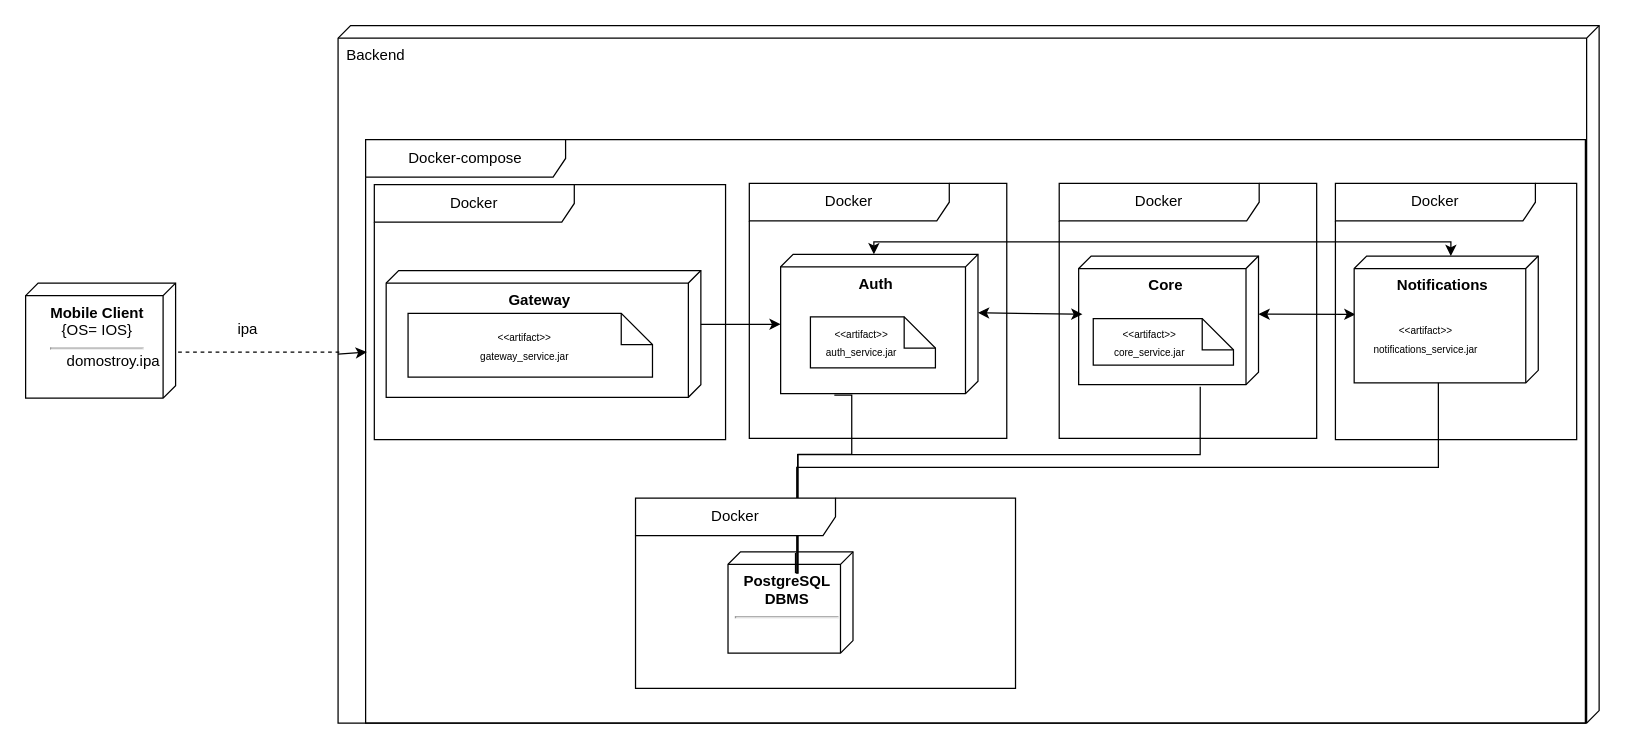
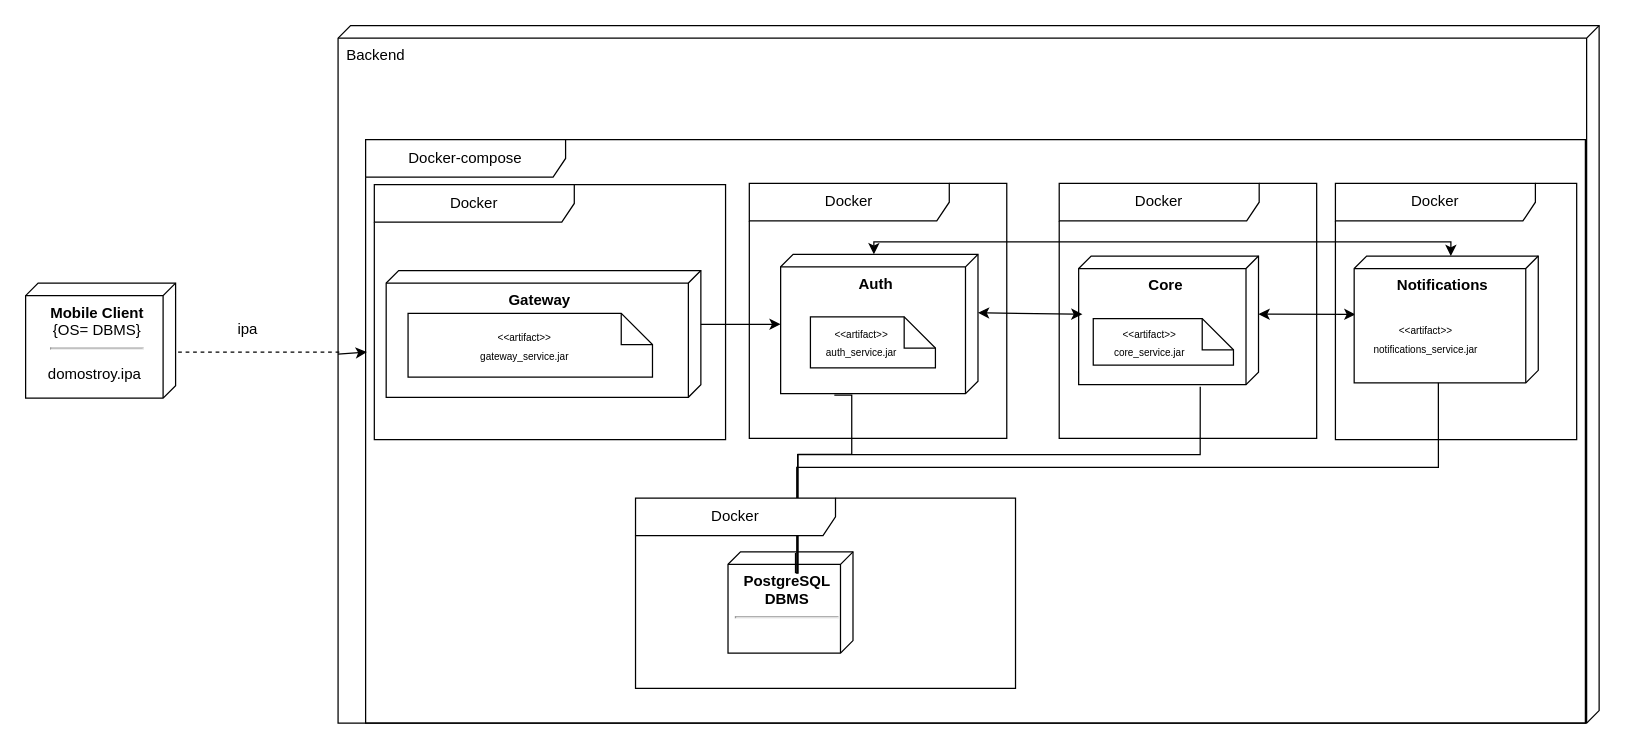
node "Mobile Client {OS= IOS}": label "Mobile Client {OS= IOS}" -> "Mobile Client {OS= DBMS}"
node "domostroy.ipa": moved (114, 362) -> (95, 374)
